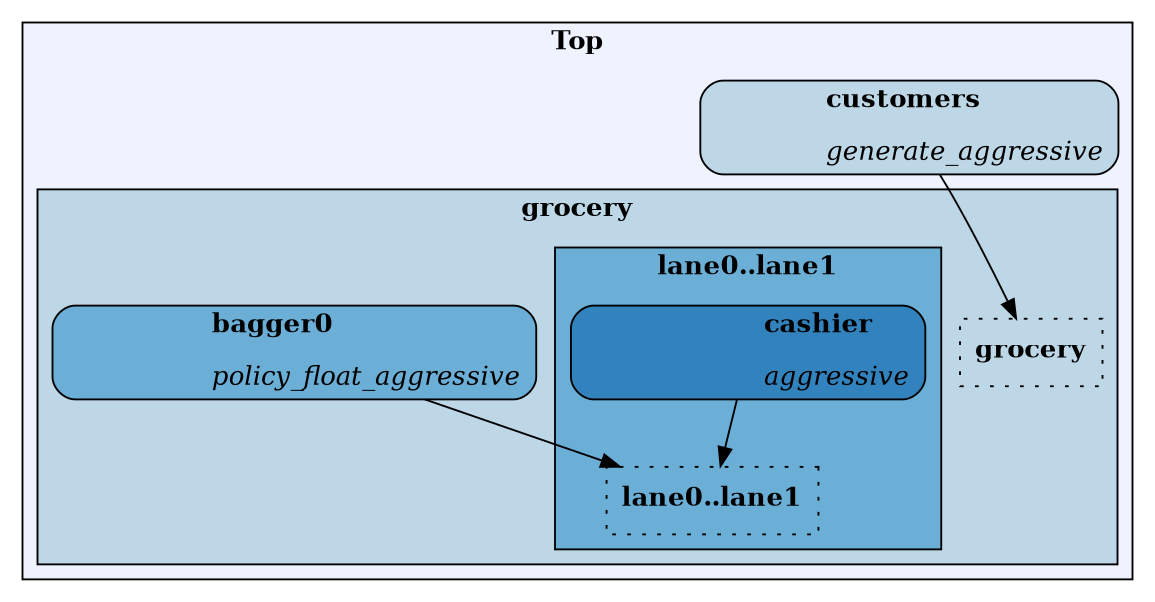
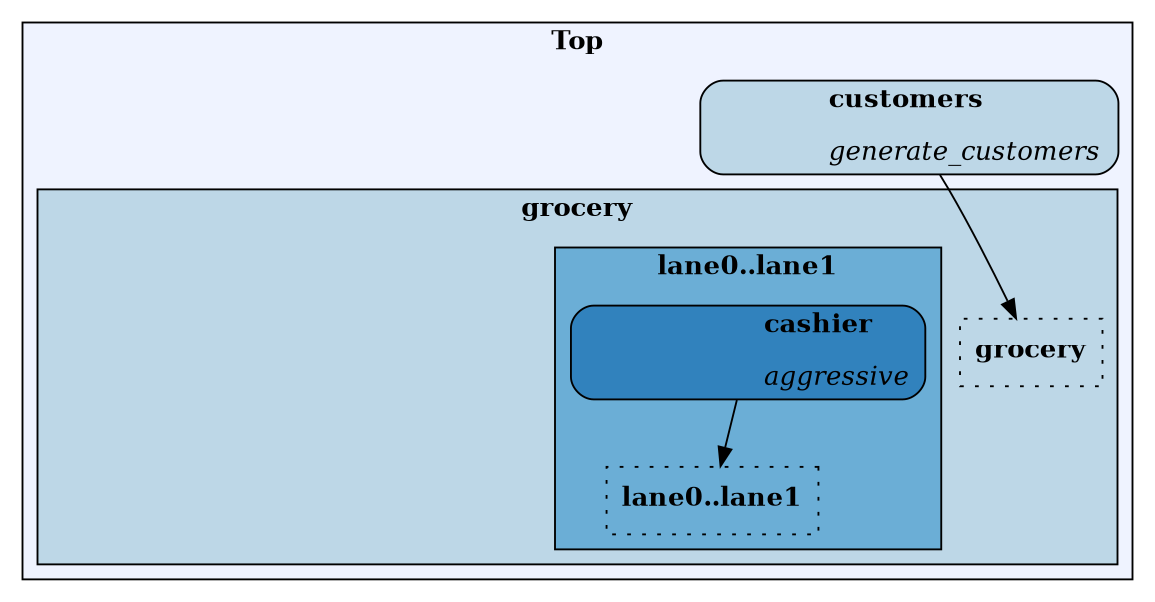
node "customers": text "generate_aggressive" -> "generate_customers"
node "bagger0": removed
